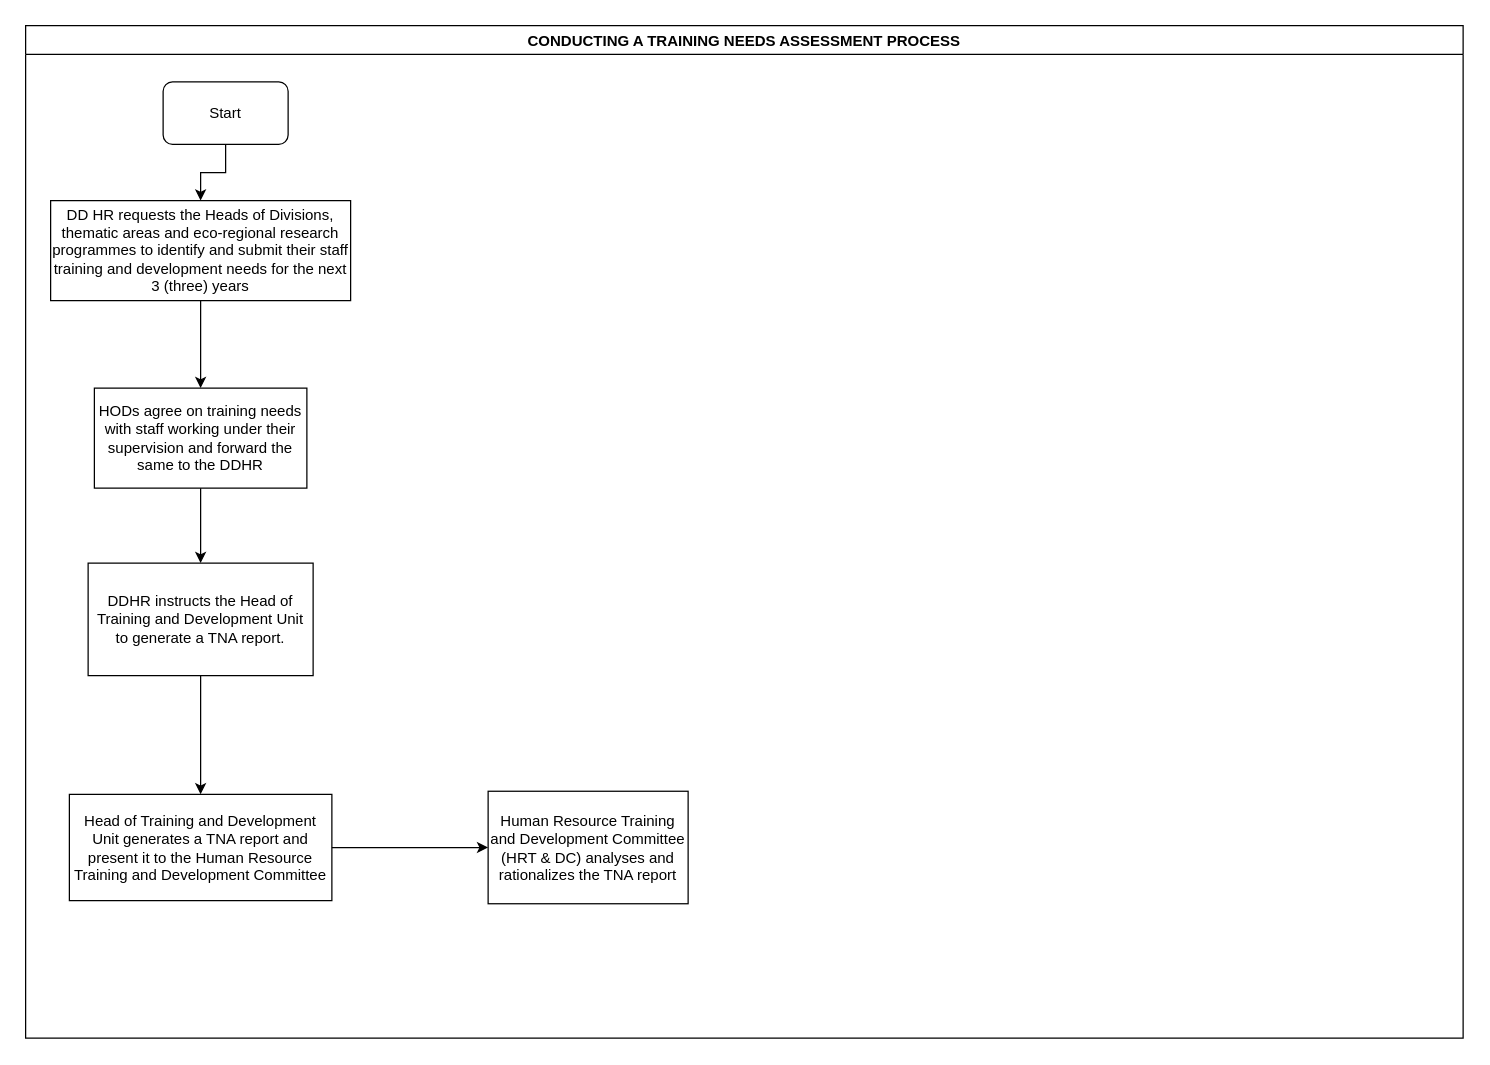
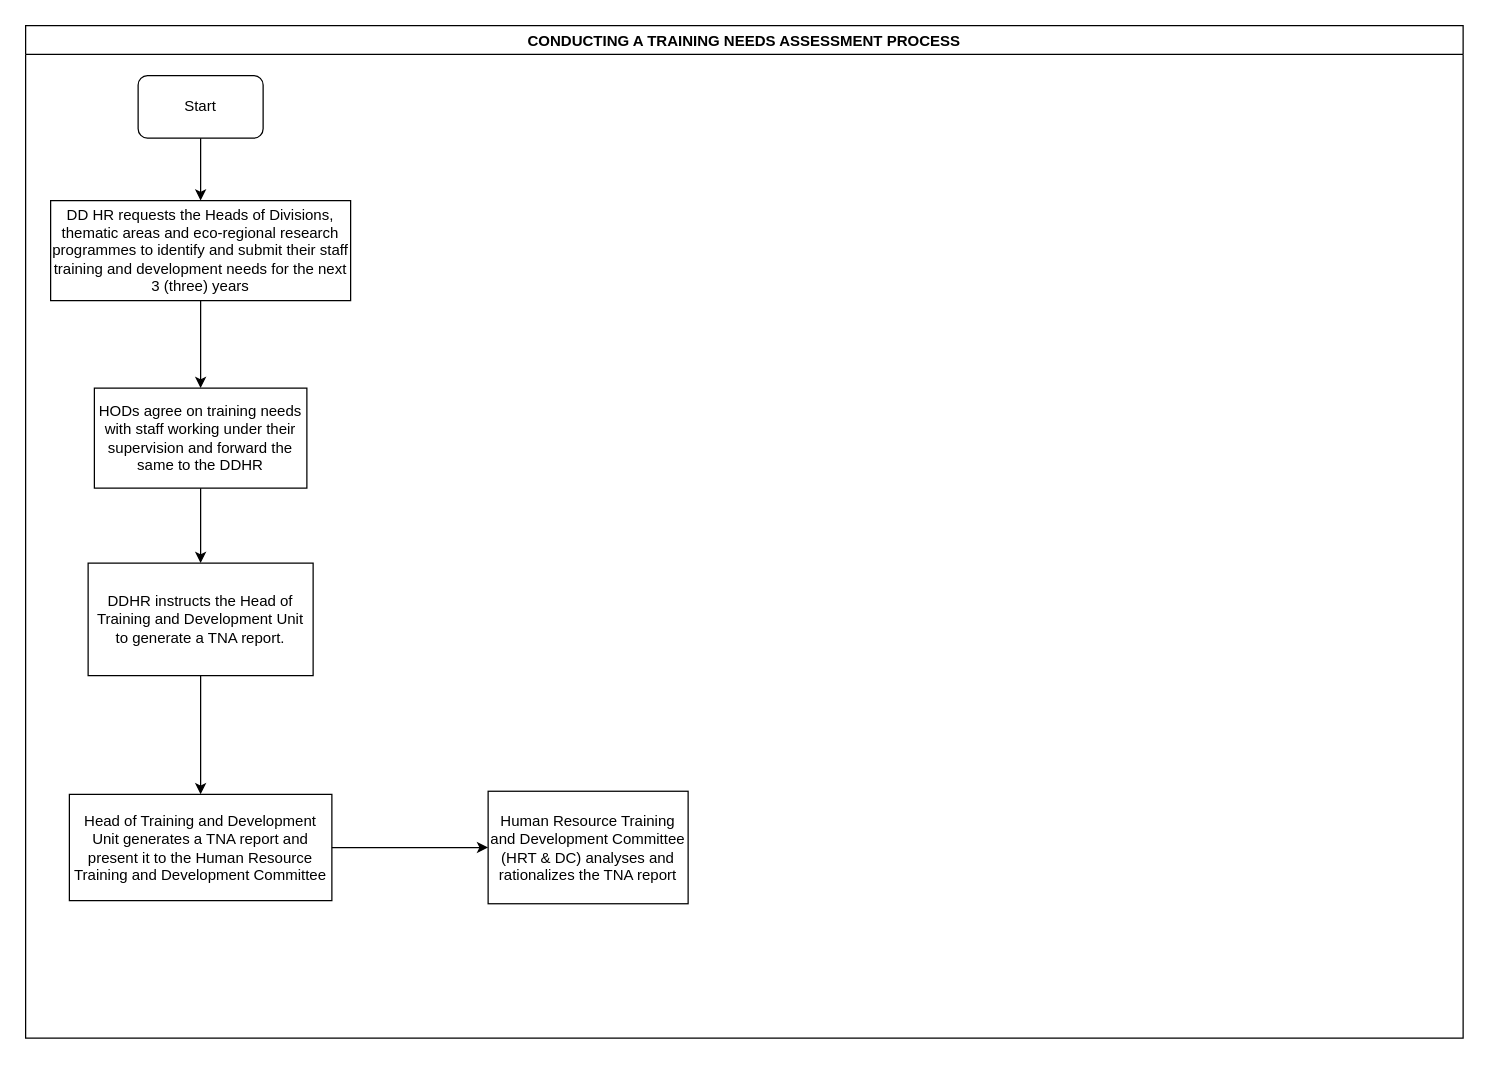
node "Start": moved (226, 113) -> (201, 107)
